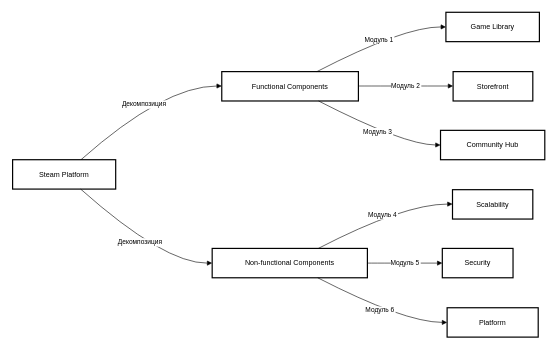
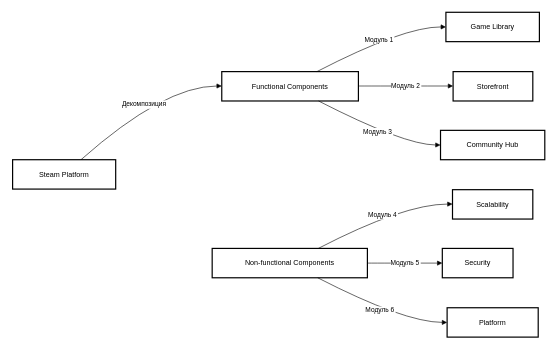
edge "Steam Platform" -> "Non-functional Components": removed, label "Декомпозиция"
